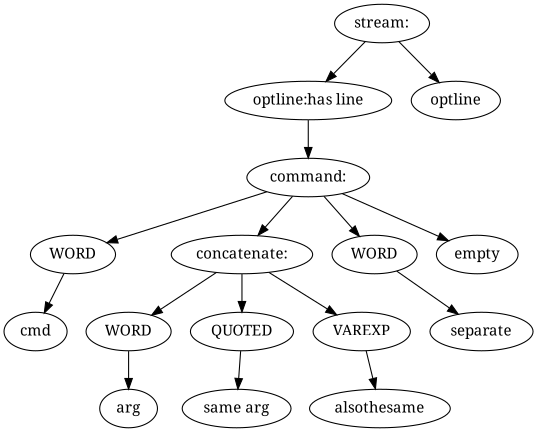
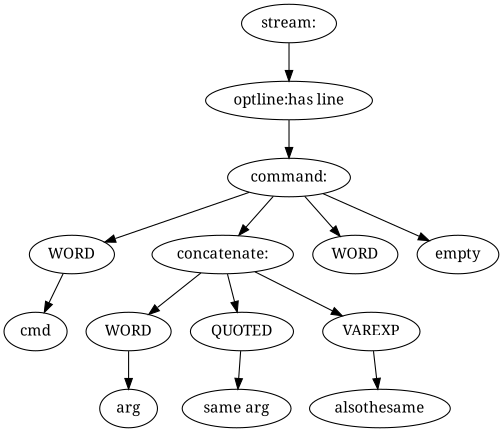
node "optline": removed
node "separate": removed
